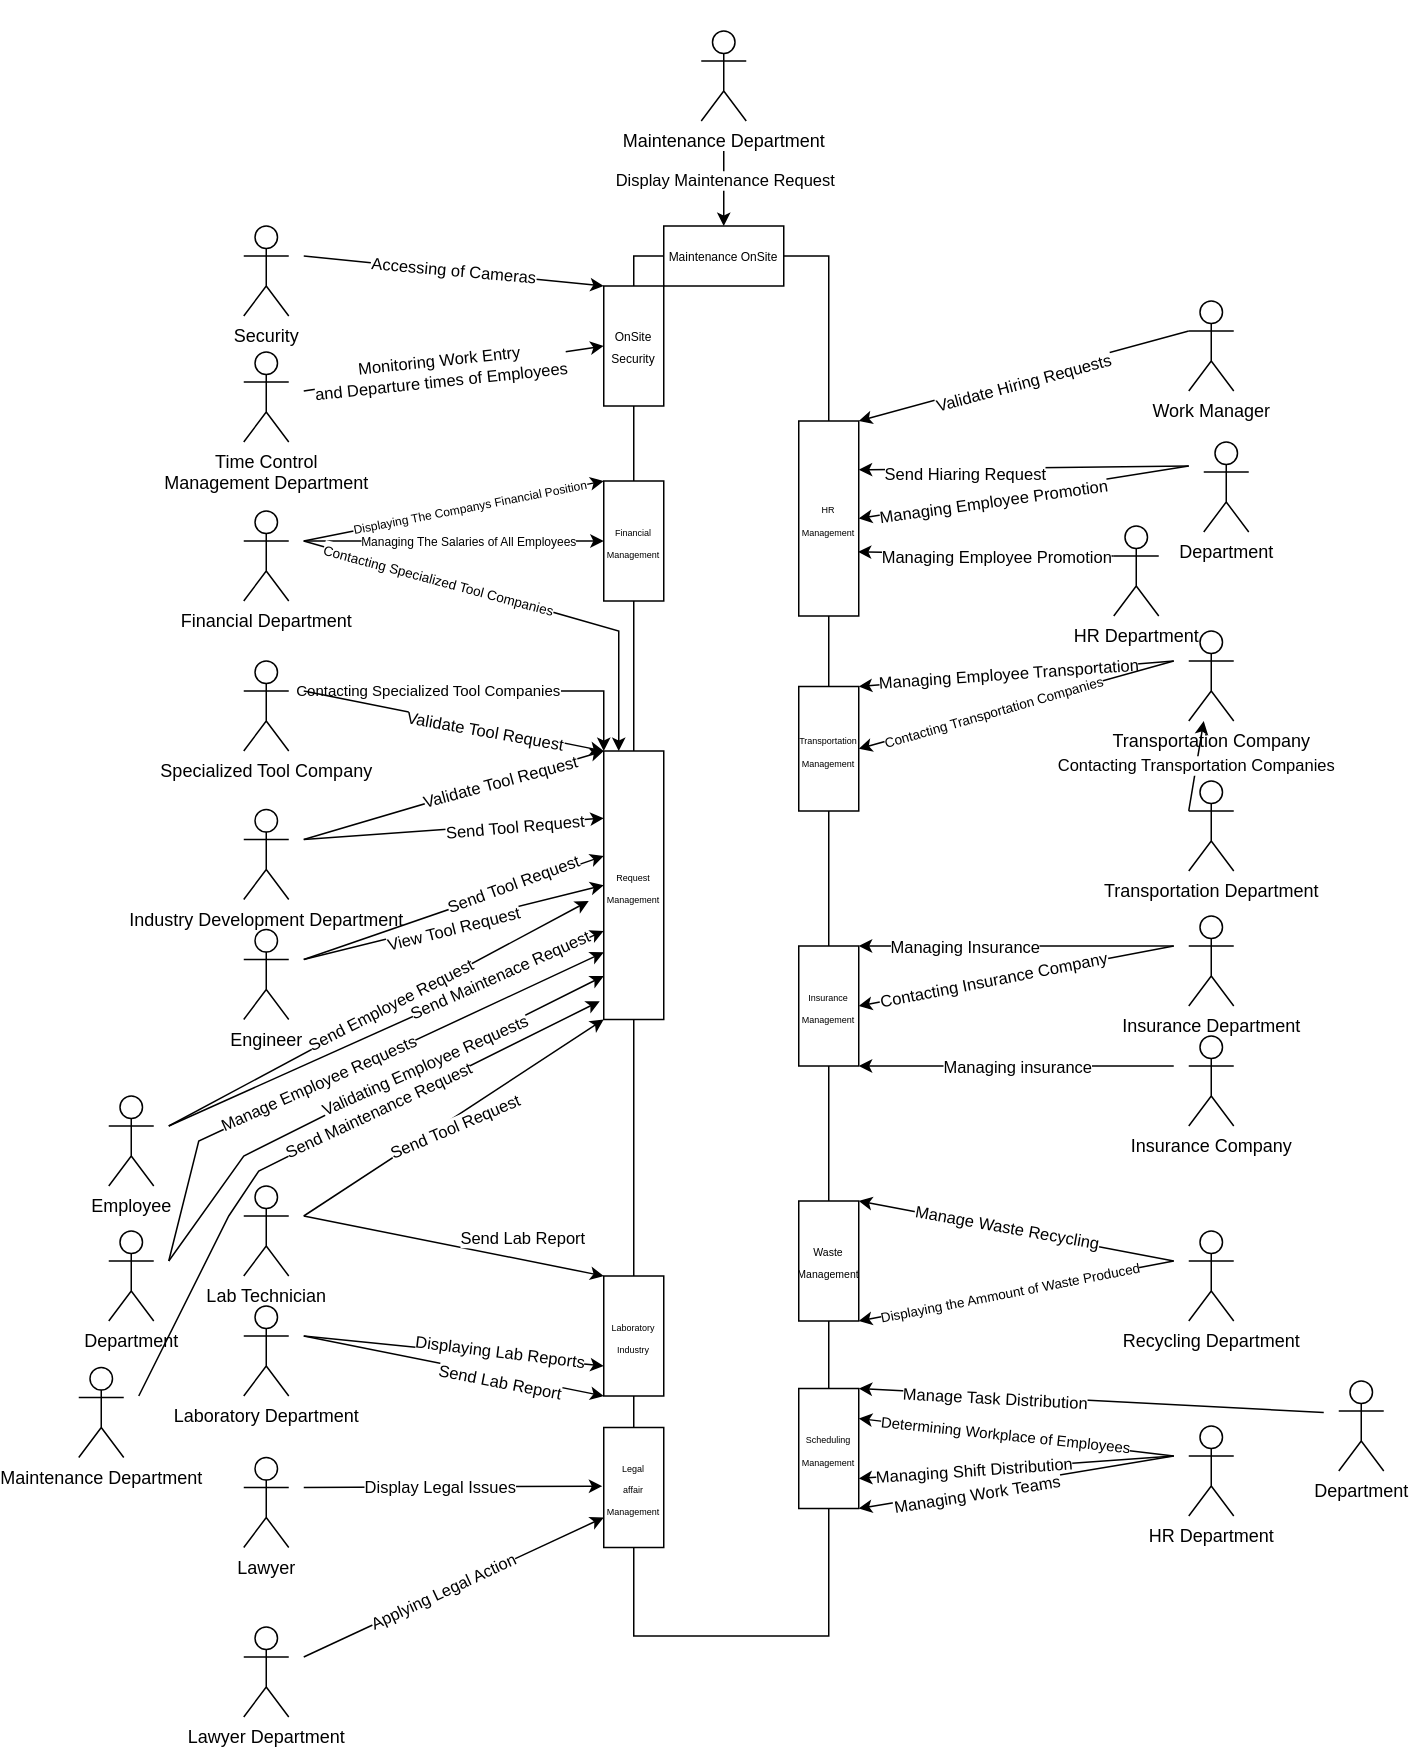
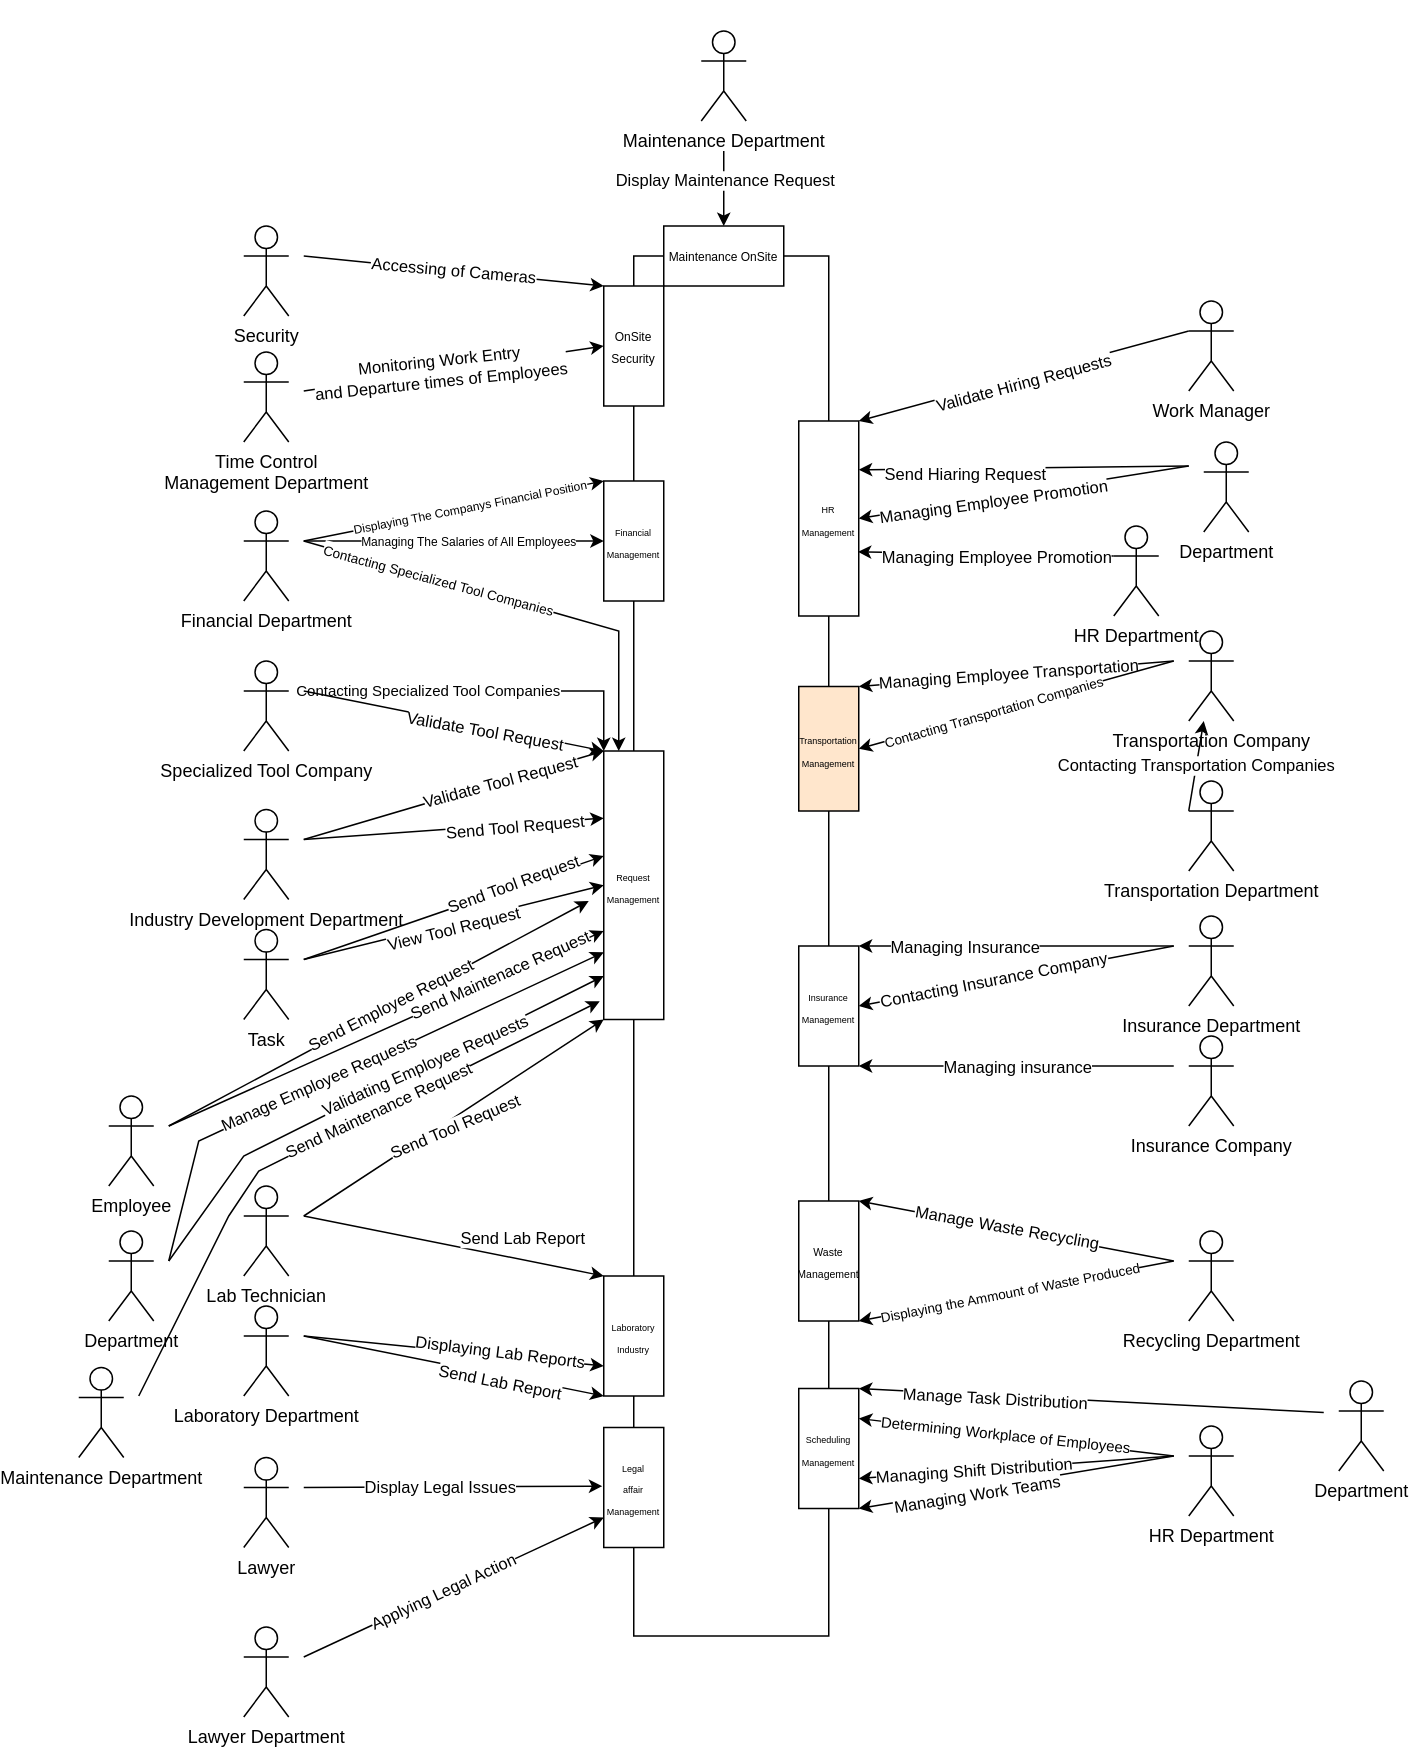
node "Transportation Management": fillcolor #ffffff -> #ffe6cc
node "Engineer": label "Engineer" -> "Task"
